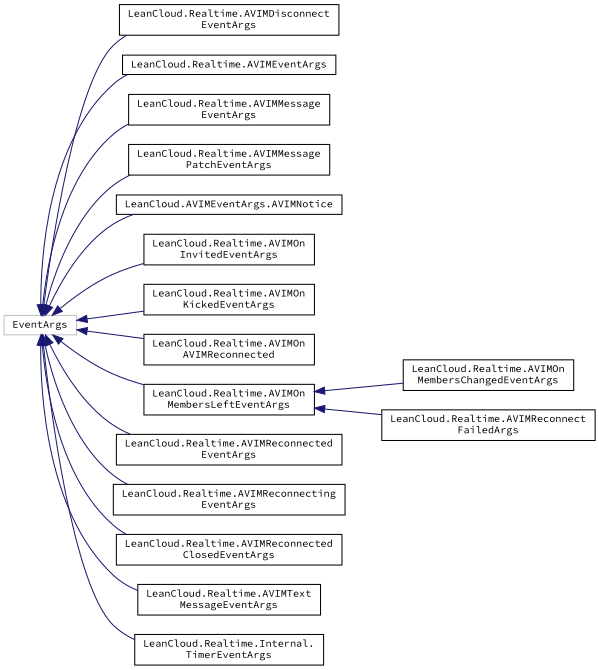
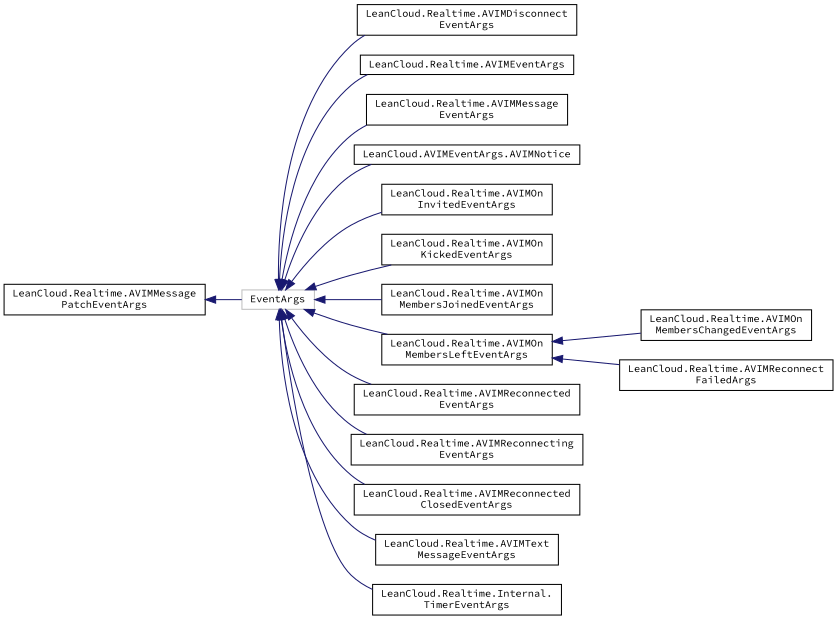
edge "LeanCloud.Realtime.AVIMMessage PatchEventArgs" -> "EventArgs": reversed
node "LeanCloud.Realtime.AVIMOn AVIMReconnected": label "LeanCloud.Realtime.AVIMOn AVIMReconnected" -> "LeanCloud.Realtime.AVIMOn MembersJoinedEventArgs"
